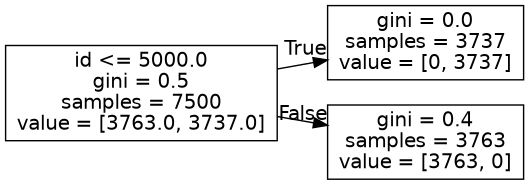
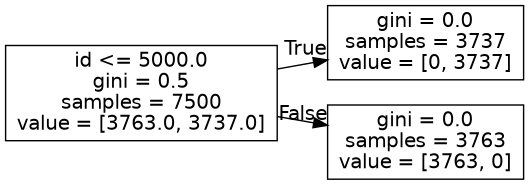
node "gini = 0.4 samples = 3763 value = [3763, 0]": label "gini = 0.4 samples = 3763 value = [3763, 0]" -> "gini = 0.0 samples = 3763 value = [3763, 0]"
